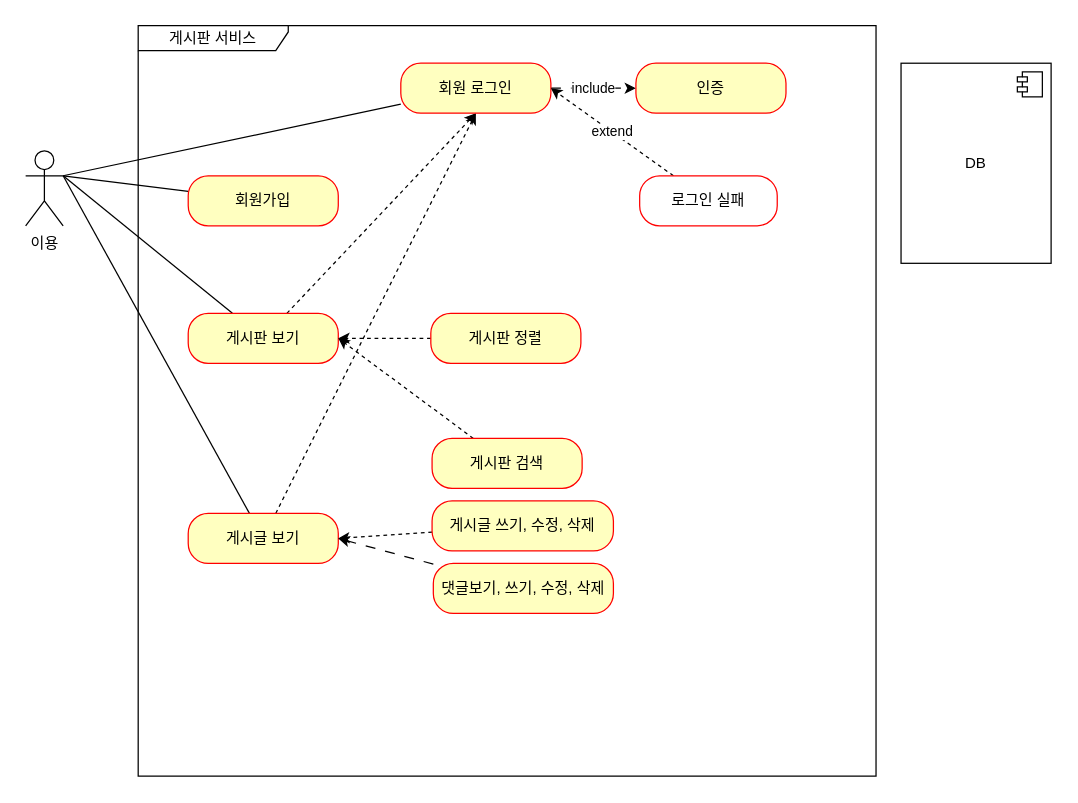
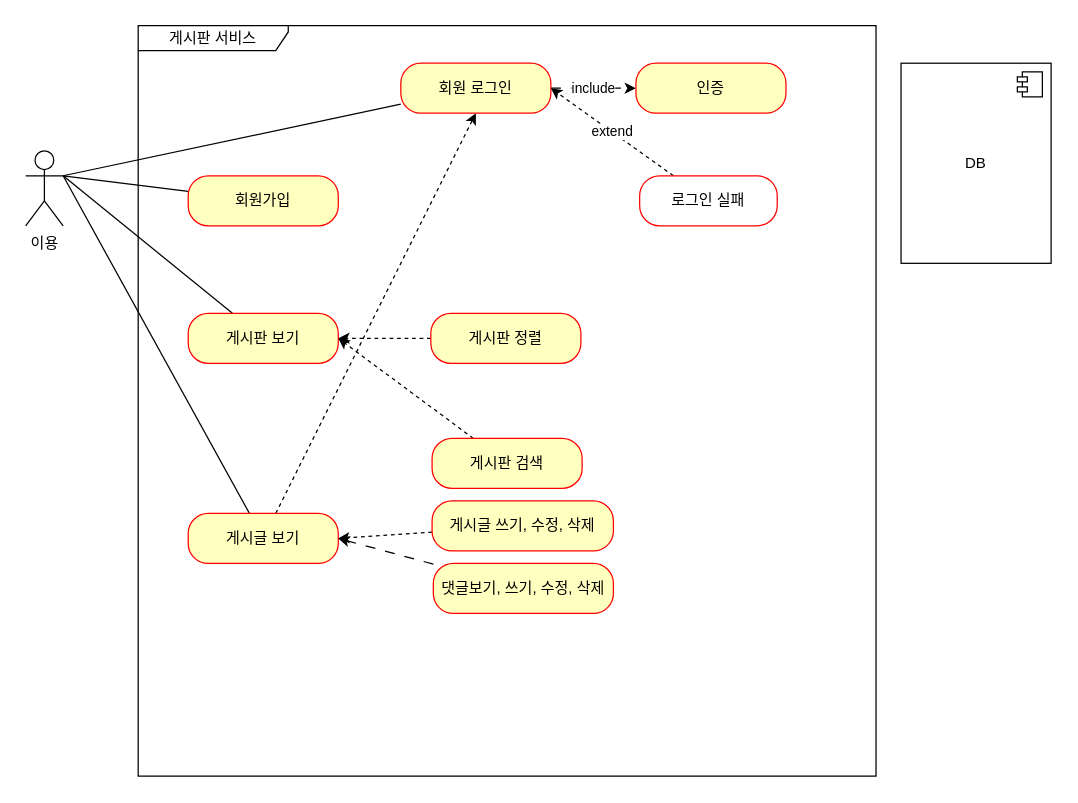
edge "게시판 보기" -> "회원 로그인": removed
